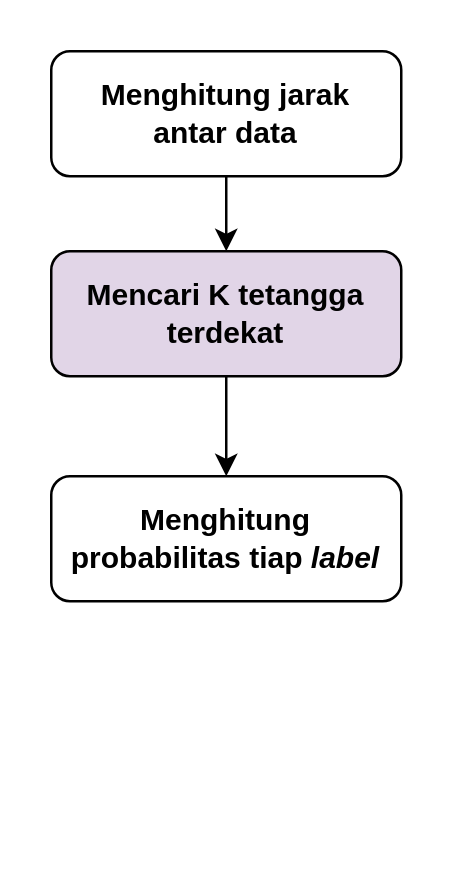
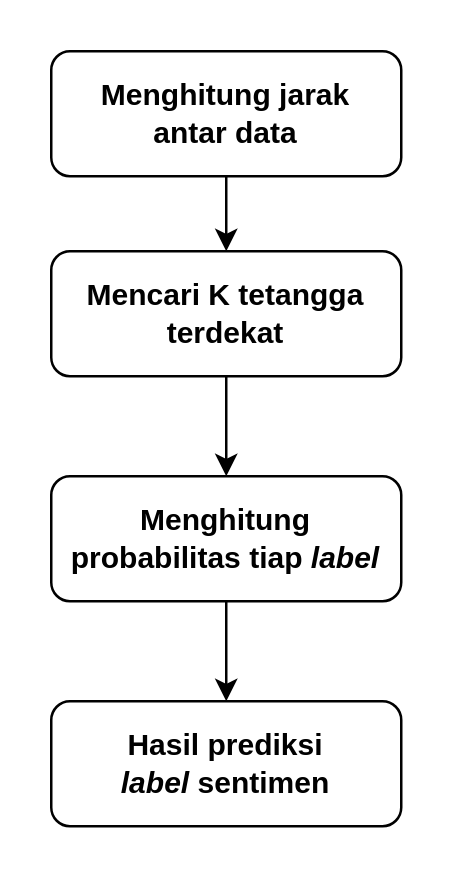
node "Mencari K tetangga terdekat": fillcolor #e1d5e7 -> #ffffff
edge "Menghitung probabilitas tiap label" -> "Hasil prediksi label sentimen": added
node "Hasil prediksi label sentimen": added
